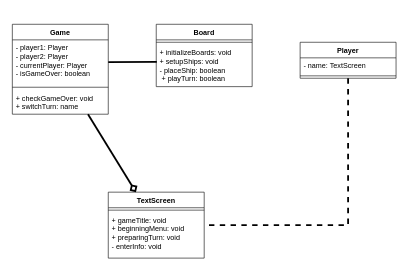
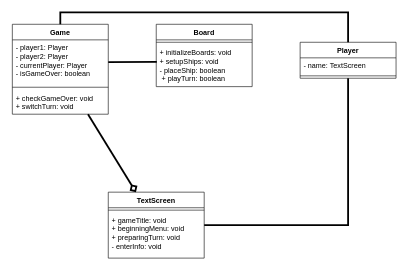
edge "Player" -- "Game": added
node "+ checkGameOver: void + switchTurn: name": label "+ checkGameOver: void + switchTurn: name" -> "+ checkGameOver: void + switchTurn: void"
edge "Player" -- "TextScreen": style dashed -> solid
